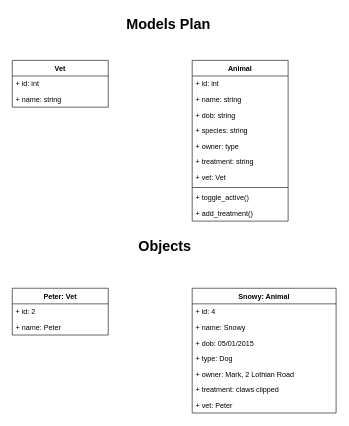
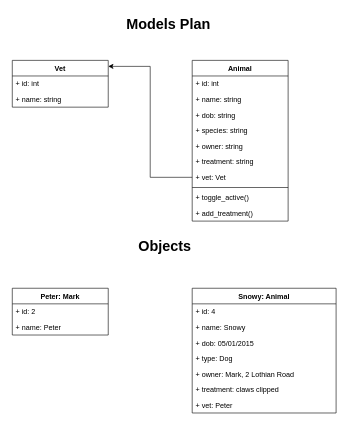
edge "+ vet: Vet" -> "Vet": added
node "+ owner: type": label "+ owner: type" -> "+ owner: string"
node "Peter: Vet": label "Peter: Vet" -> "Peter: Mark"
